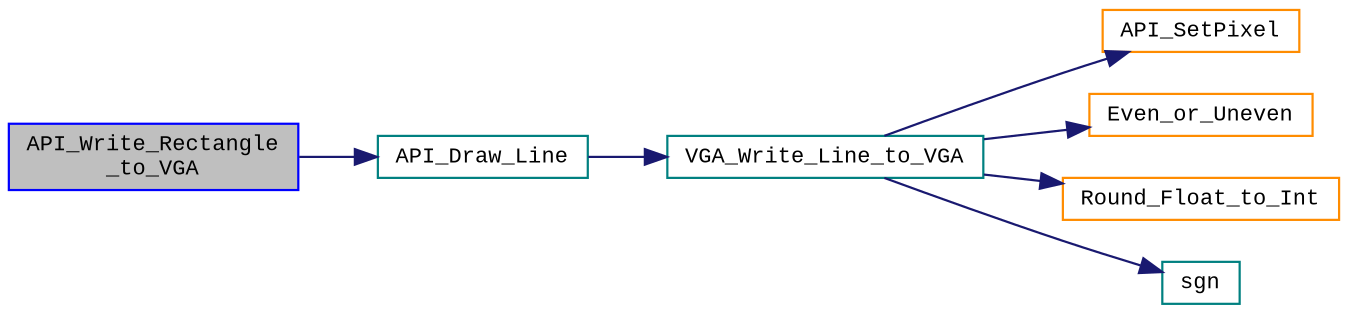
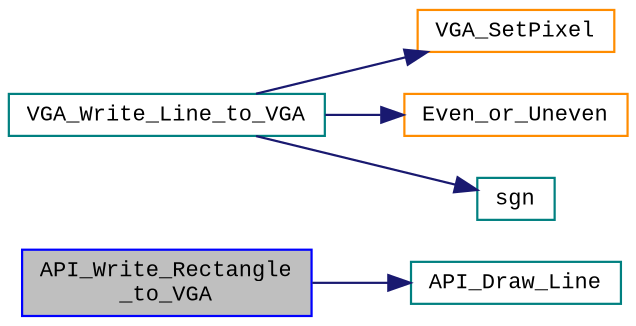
node "API_SetPixel": label "API_SetPixel" -> "VGA_SetPixel"
edge "API_Draw_Line" -> "VGA_Write_Line_to_VGA": removed
node "Round_Float_to_Int": removed
